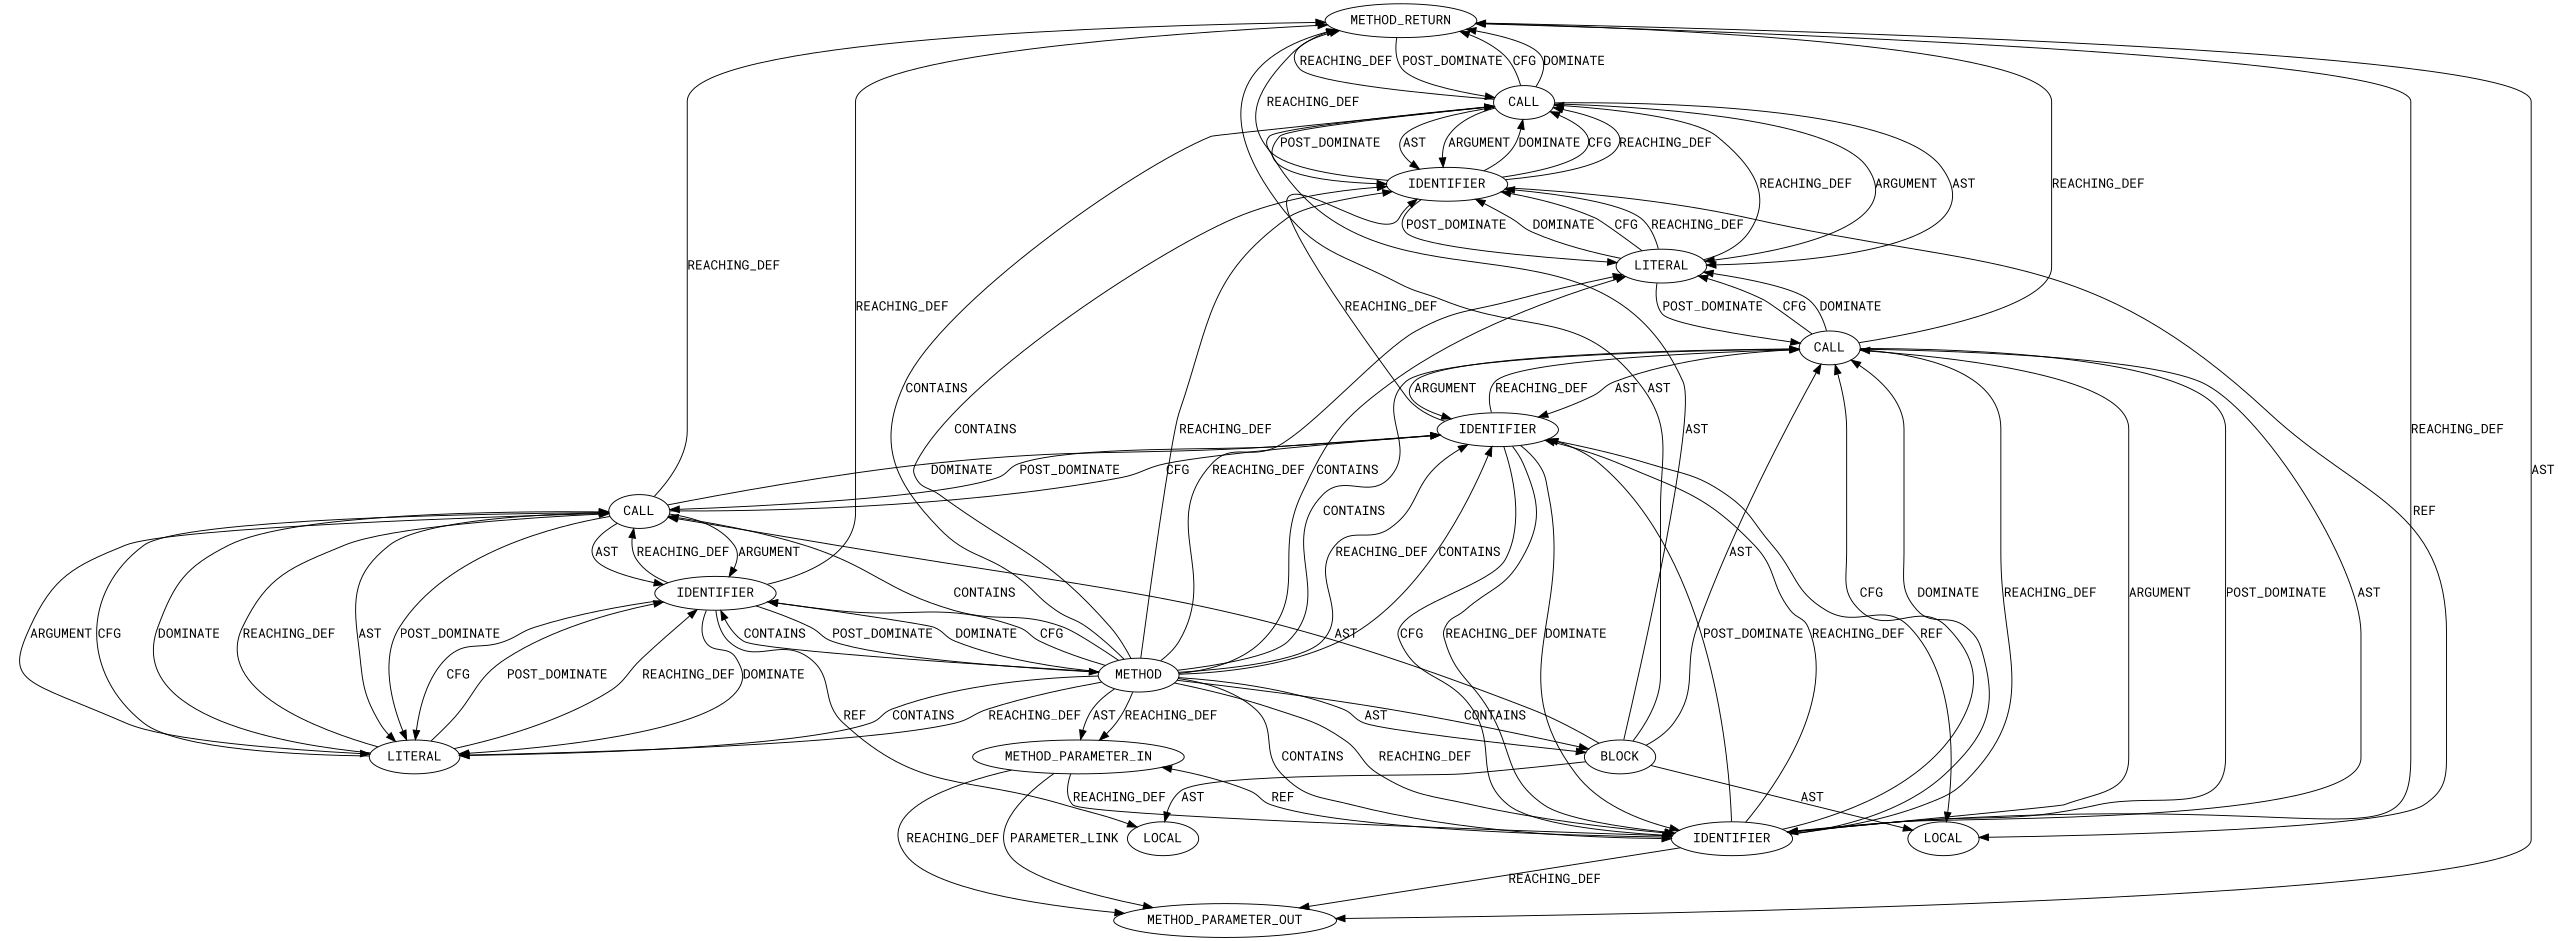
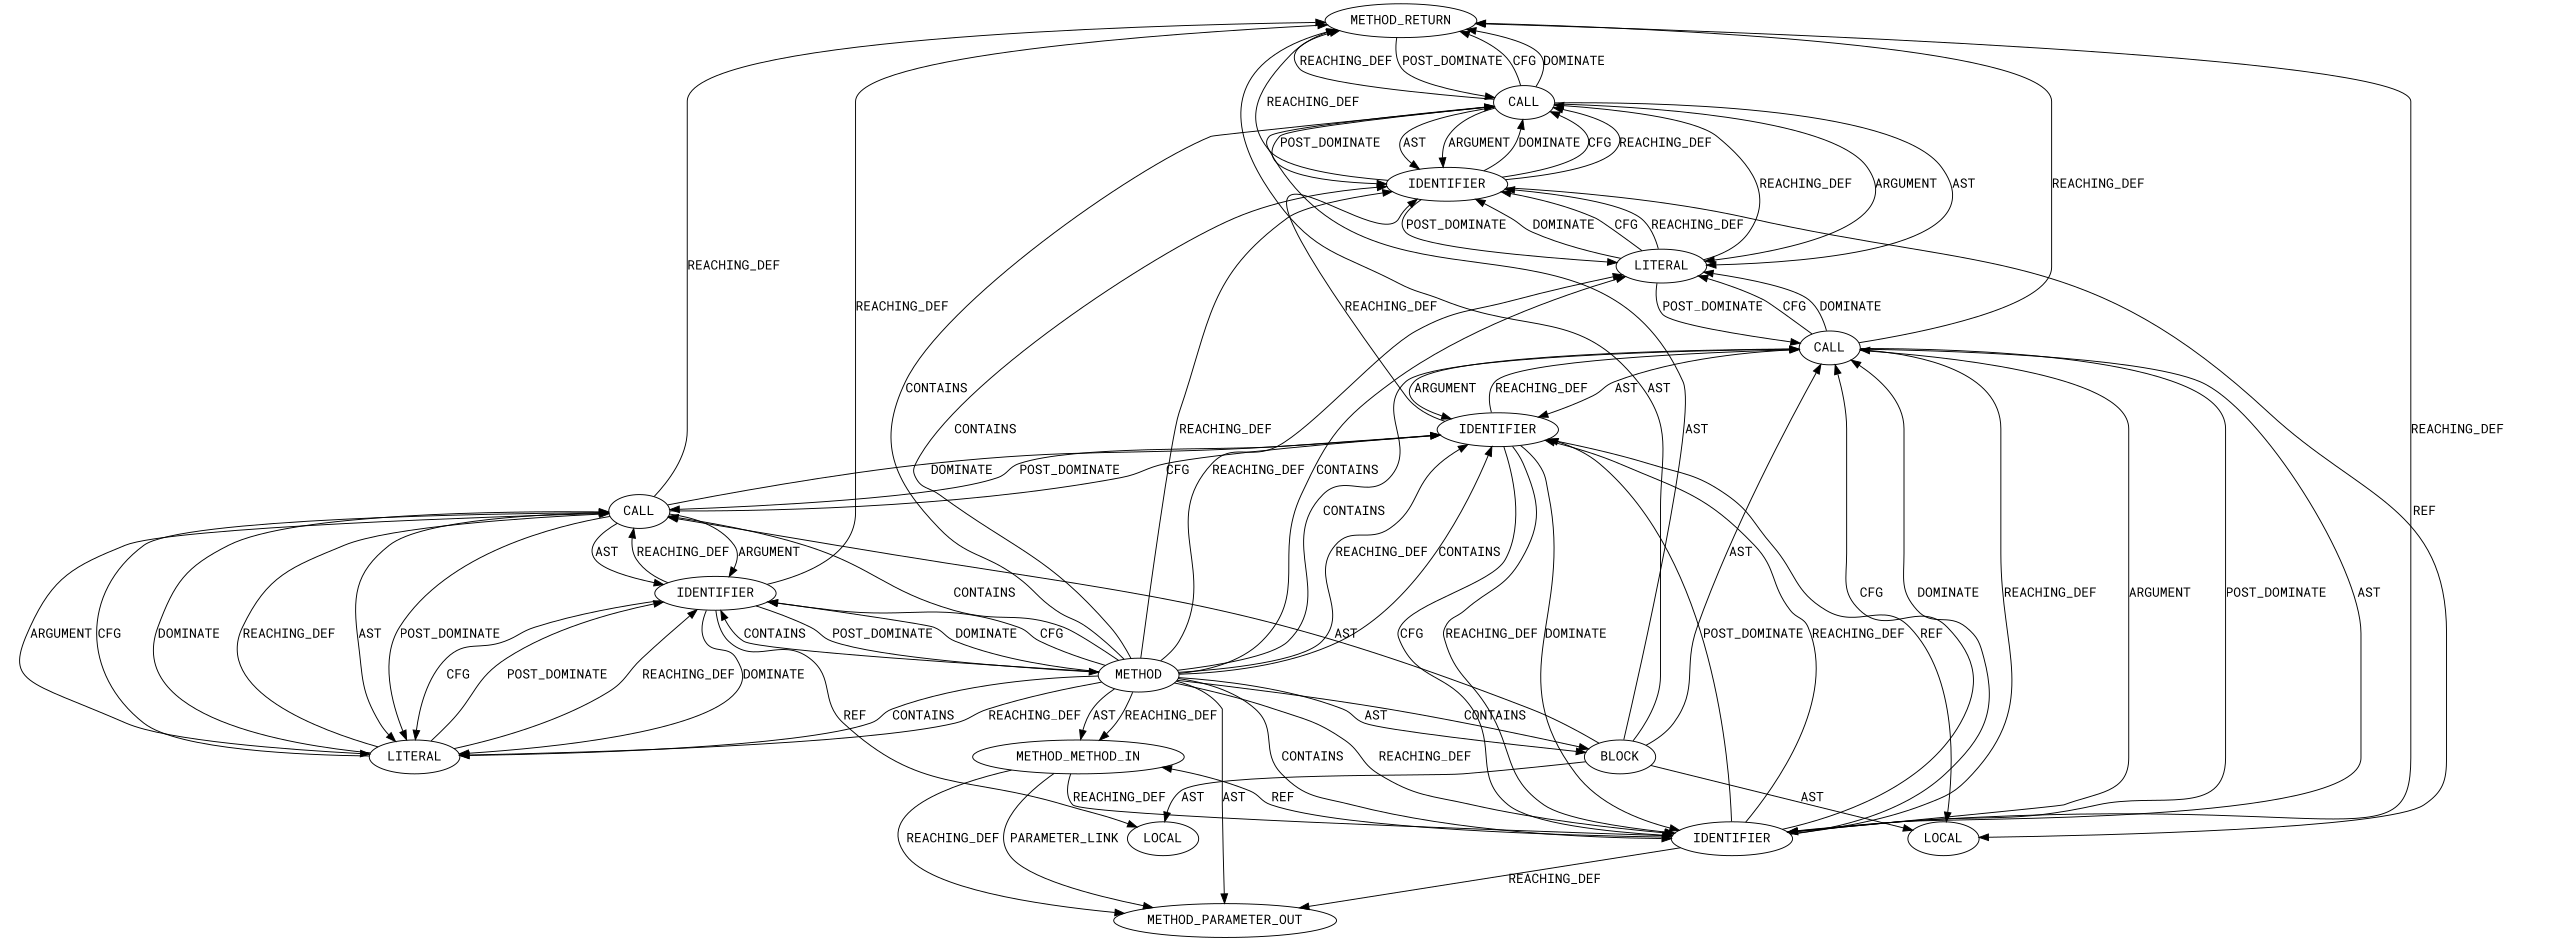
edge "METHOD_RETURN" -> "METHOD_PARAMETER_OUT": now "METHOD" -> "METHOD_PARAMETER_OUT"
node "METHOD_PARAMETER_IN": label "METHOD_PARAMETER_IN" -> "METHOD_METHOD_IN"
